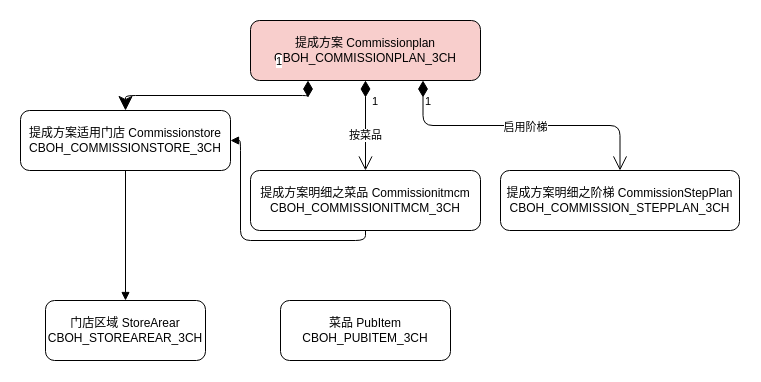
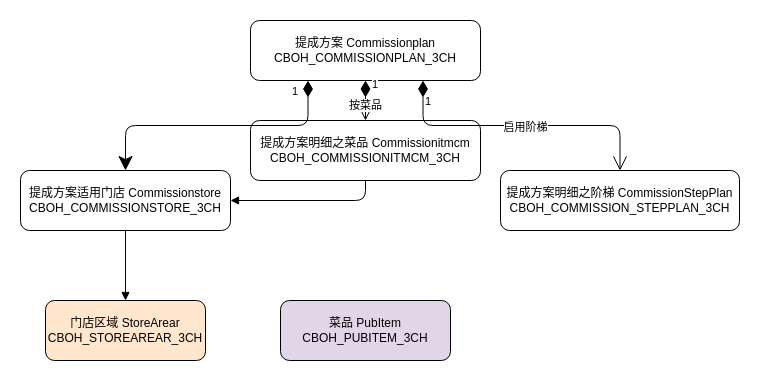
node "提成方案 Commissionplan CBOH_COMMISSIONPLAN_3CH": fillcolor #f8cecc -> #ffffff
node "提成方案适用门店 Commissionstore CBOH_COMMISSIONSTORE_3CH": moved (126, 141) -> (126, 201)
node "提成方案明细之菜品 Commissionitmcm CBOH_COMMISSIONITMCM_3CH": moved (366, 201) -> (366, 151)
node "门店区域 StoreArear CBOH_STOREAREAR_3CH": fillcolor #ffffff -> #ffe6cc
node "菜品 PubItem CBOH_PUBITEM_3CH": fillcolor #ffffff -> #e1d5e7
